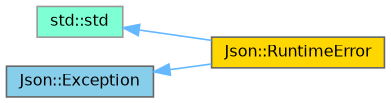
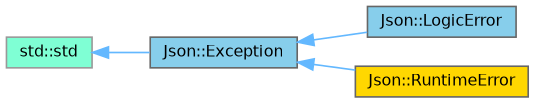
node "Json::LogicError": added
edge "Json::RuntimeError" -> "std::std": now "Json::Exception" -> "std::std"
